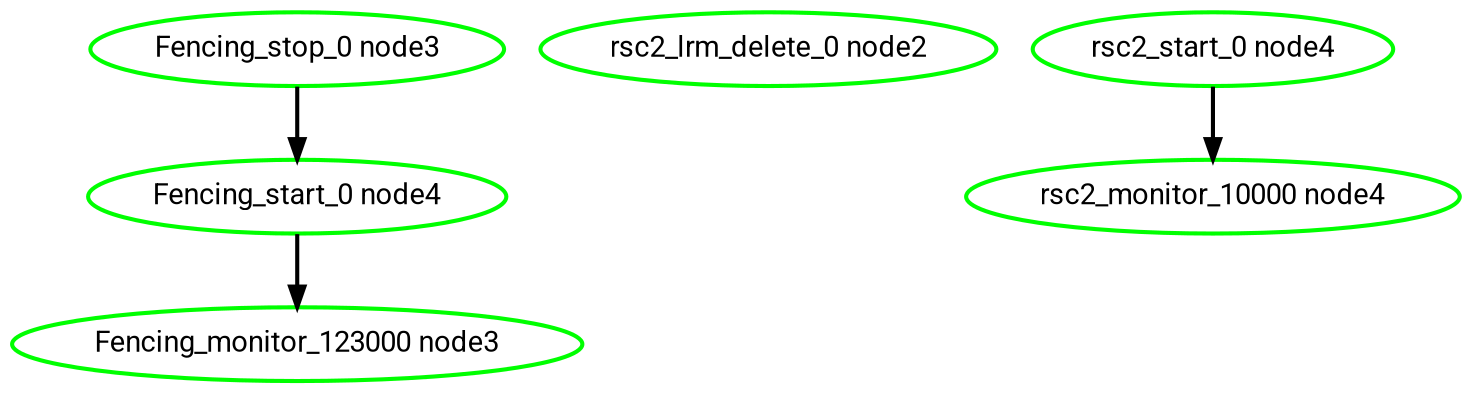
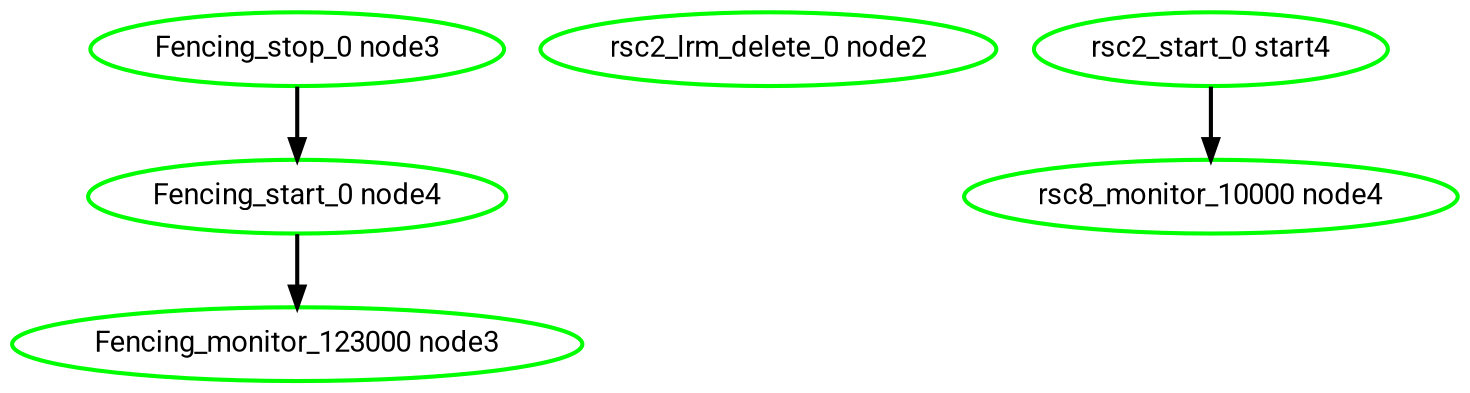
node "rsc2_start_0 node4": label "rsc2_start_0 node4" -> "rsc2_start_0 start4"
node "rsc2_monitor_10000 node4": label "rsc2_monitor_10000 node4" -> "rsc8_monitor_10000 node4"
